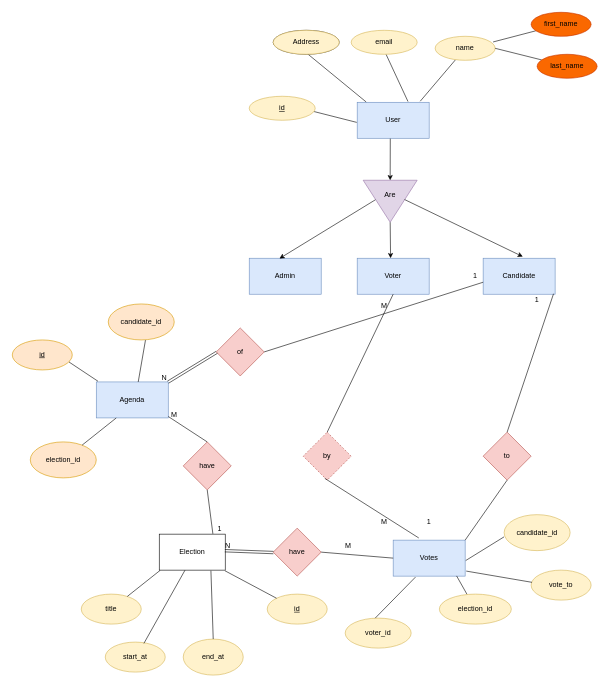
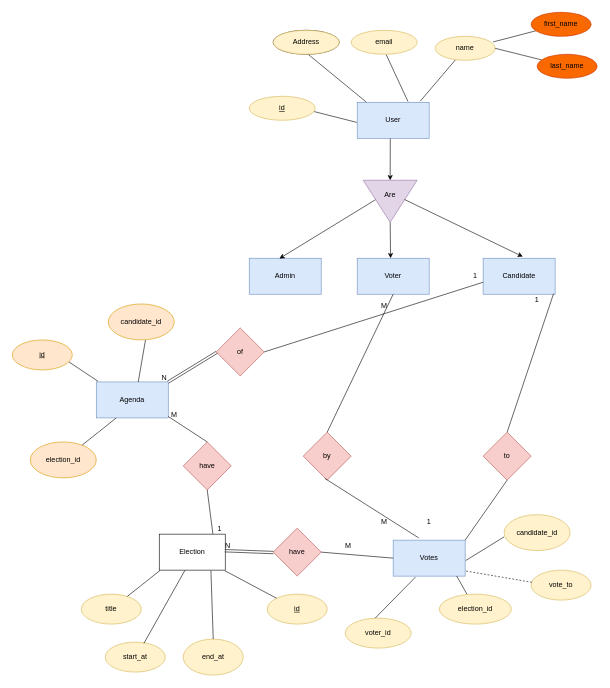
node "by": style dashed -> solid
edge "Votes" -- "vote_to": style solid -> dashed
